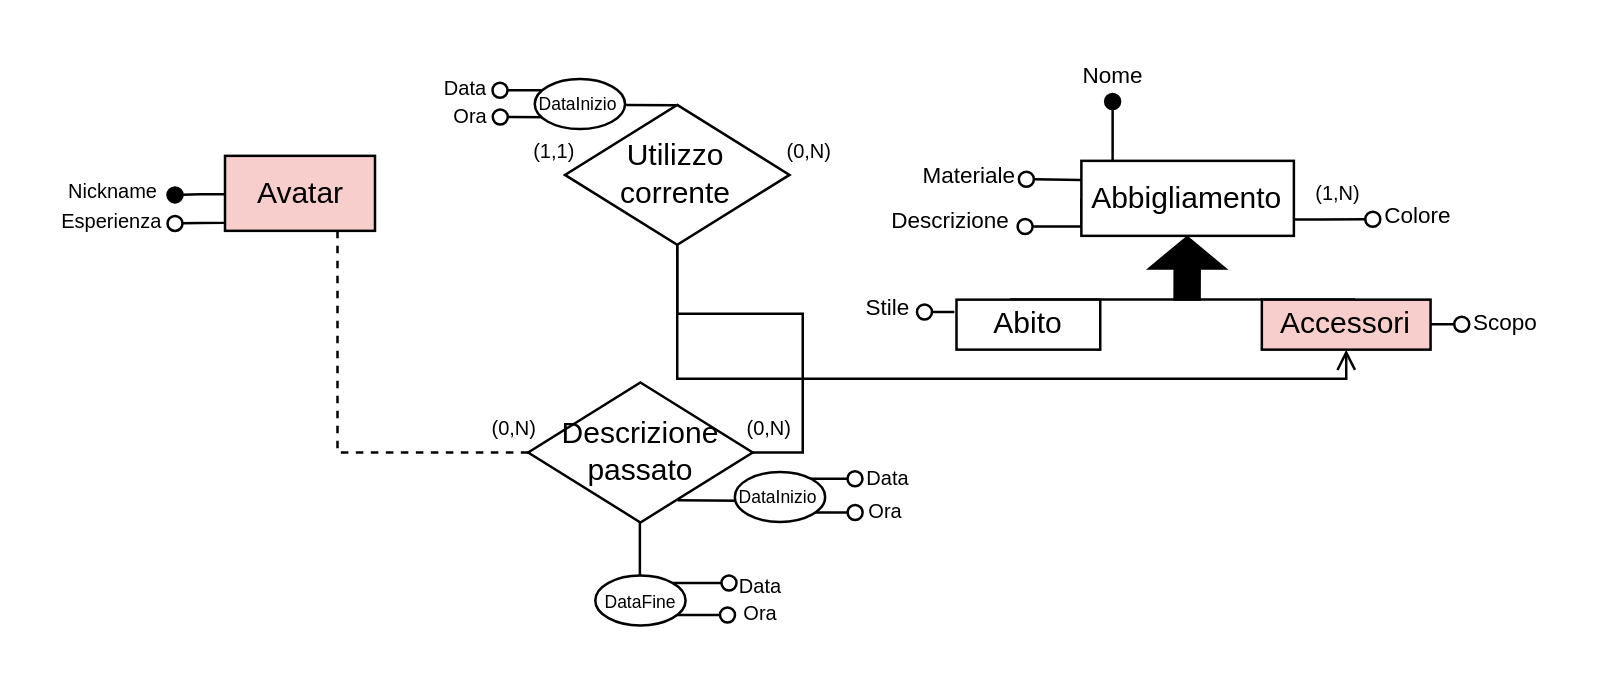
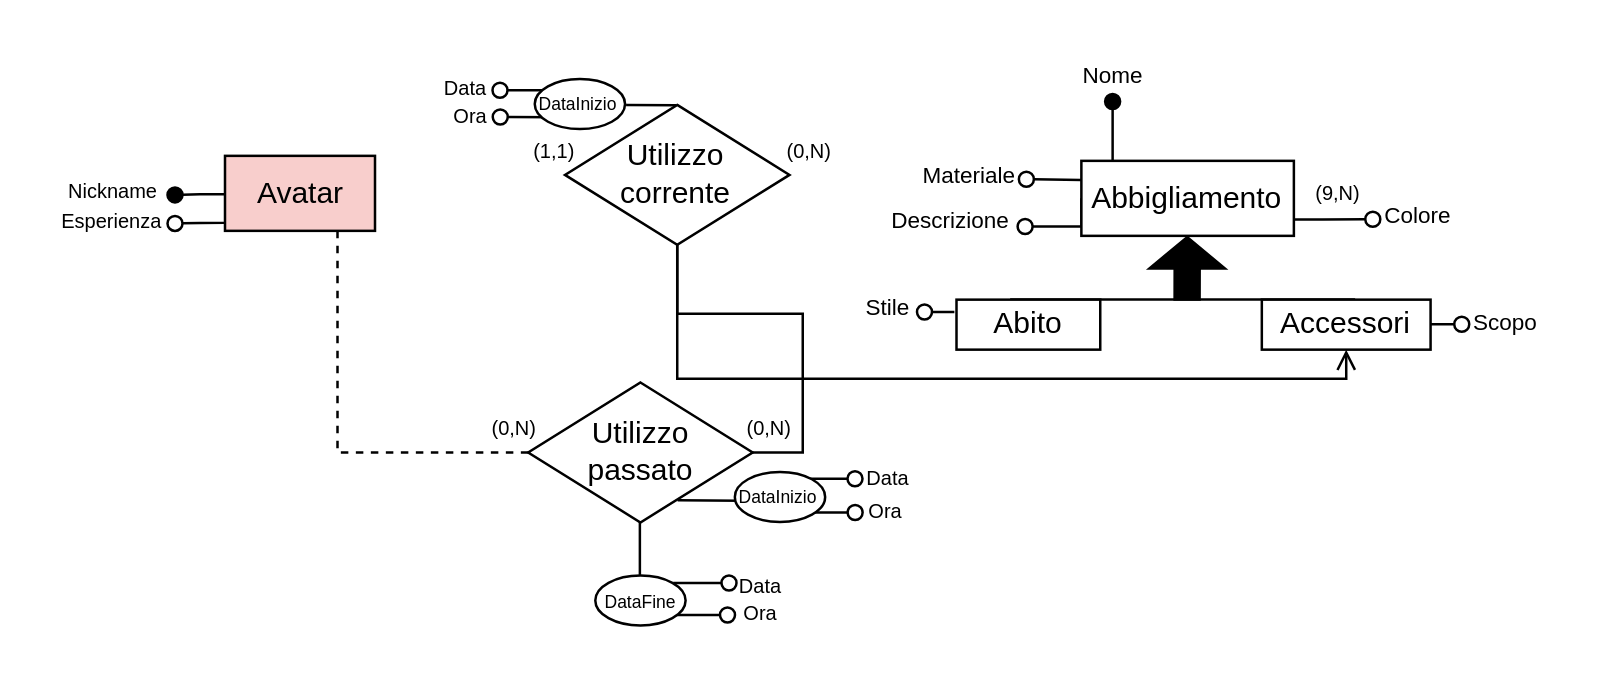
node "(1,N)": label "(1,N)" -> "(9,N)"
node "Accessori": fillcolor #f8cecc -> #ffffff
node "Descrizione passato": label "Descrizione passato" -> "Utilizzo passato"
